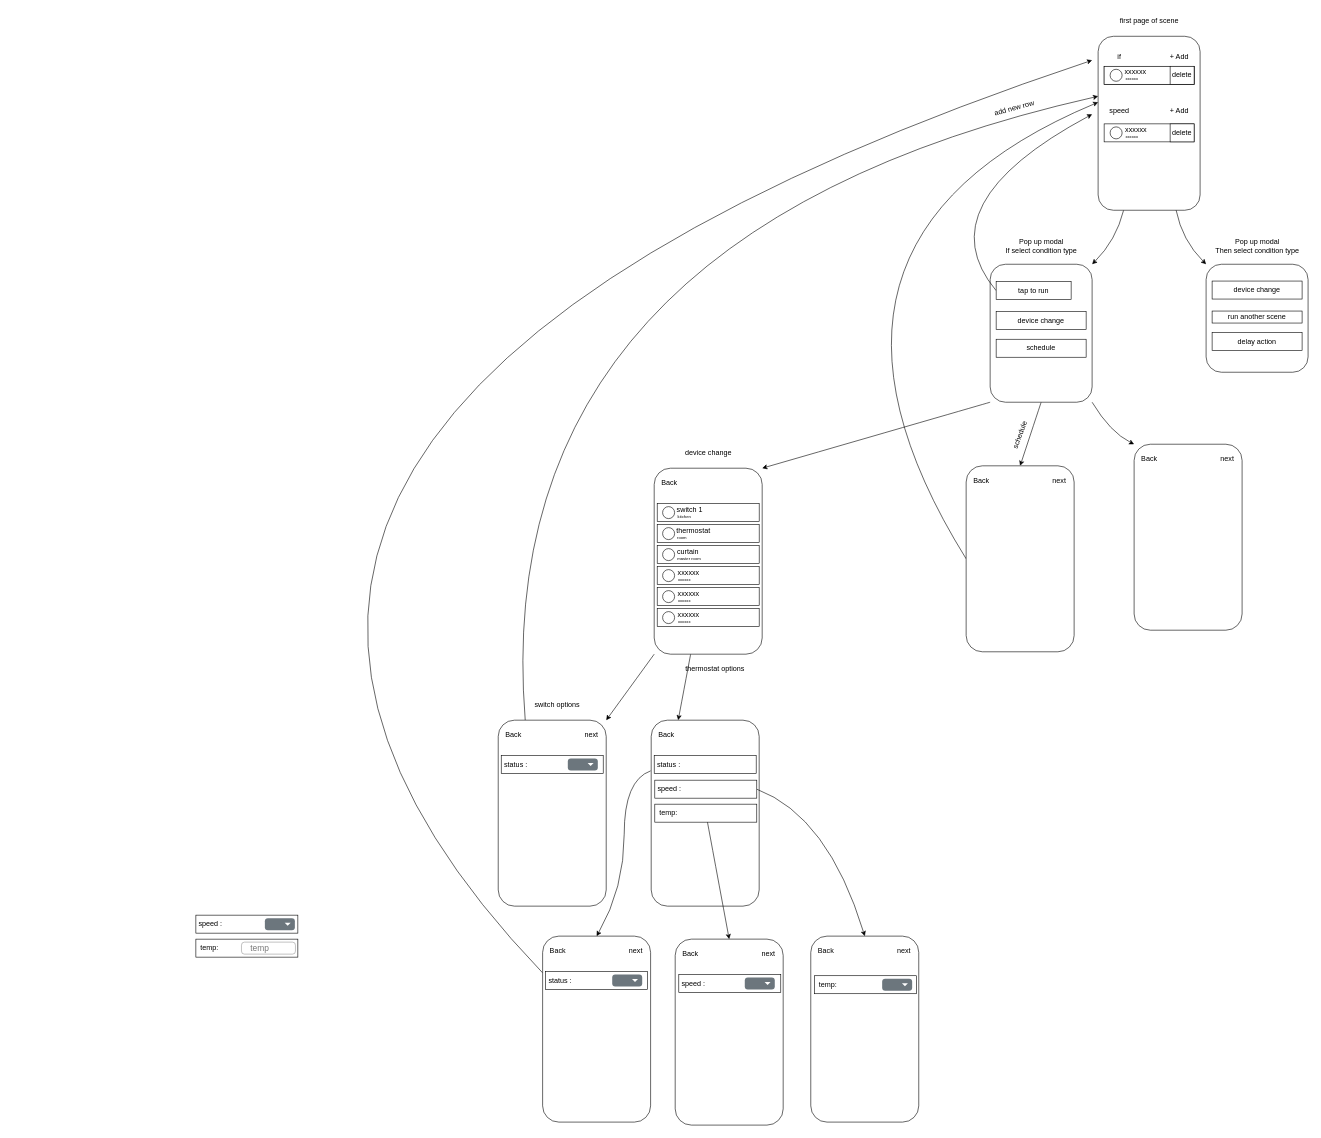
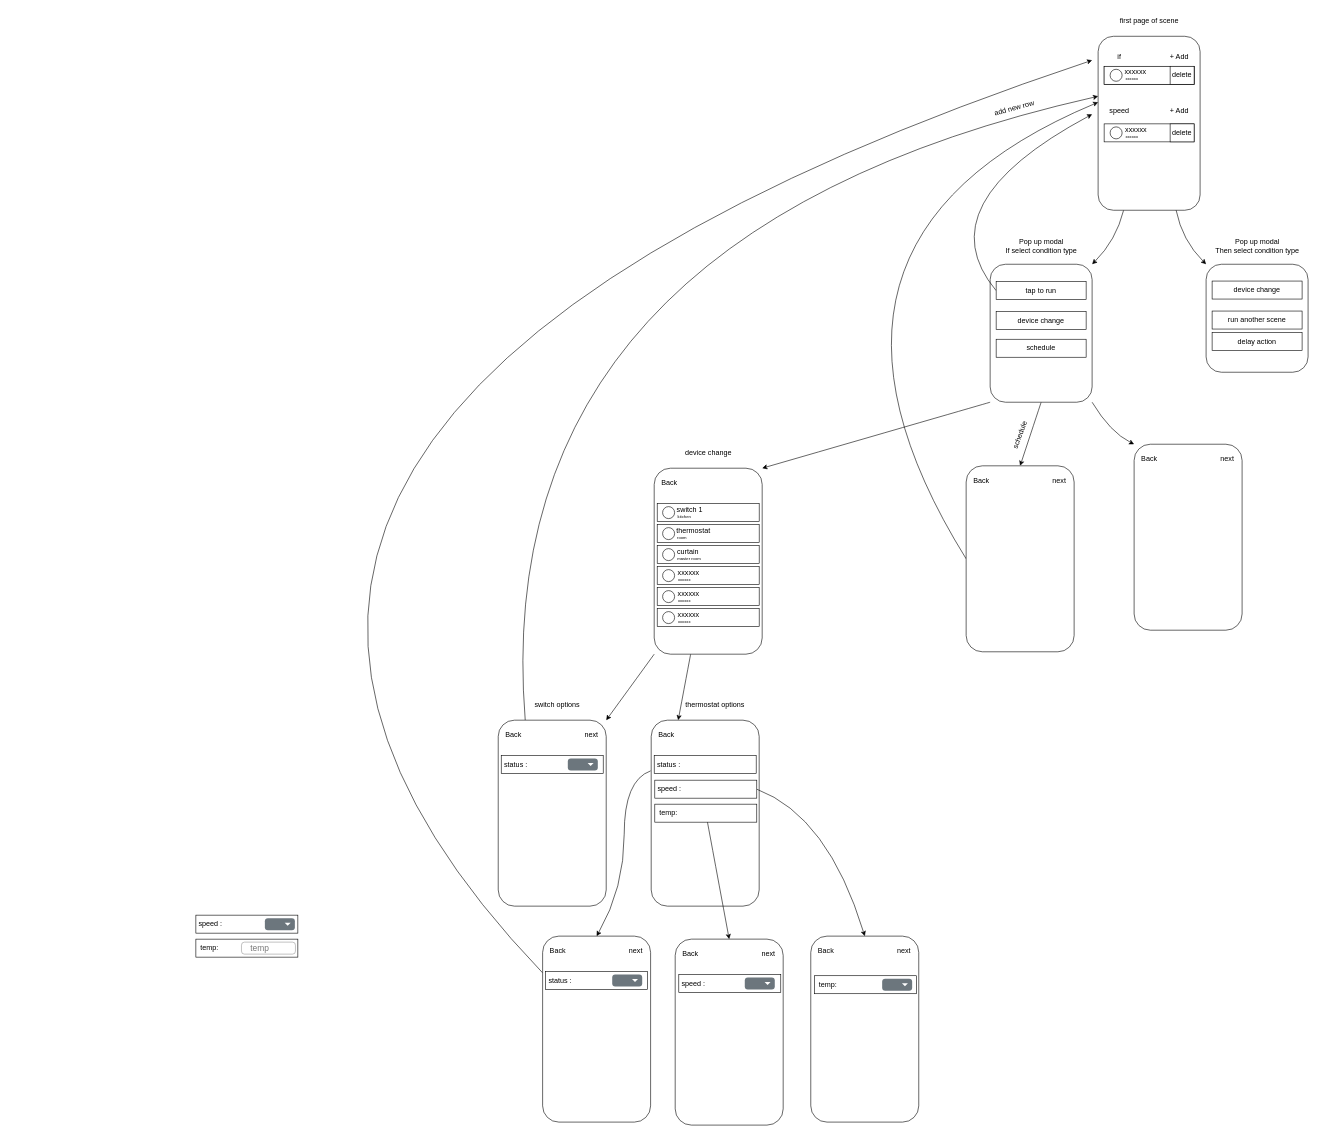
node "tap to run": size 75x18 -> 90x18
node "run another scene": size 90x12 -> 90x18
node "thermostat options": moved (715, 669) -> (715, 705)
